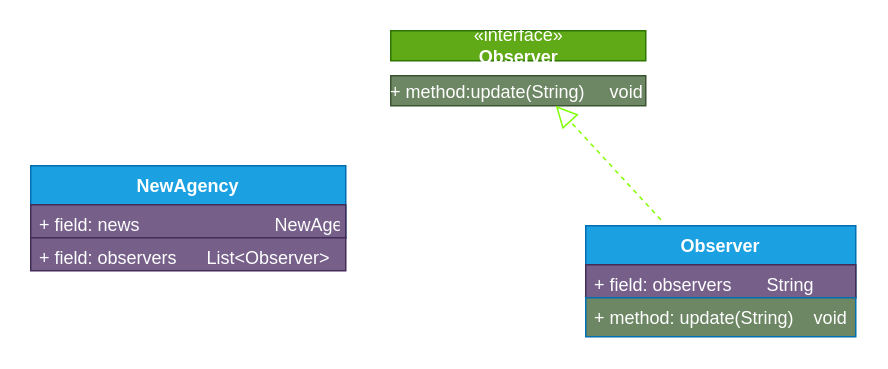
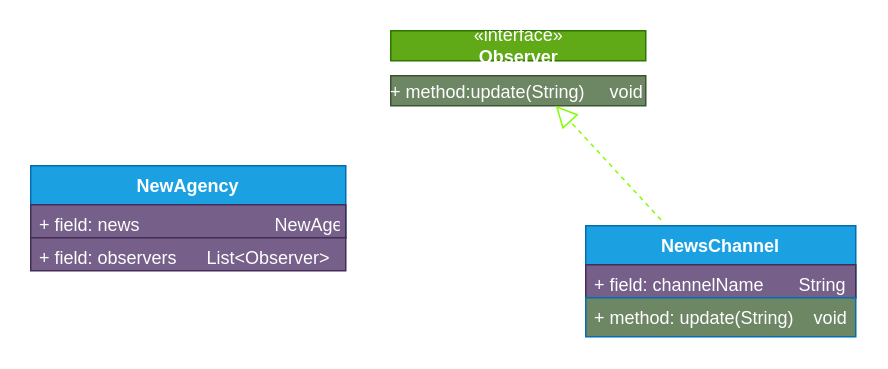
node "Observer": label "Observer" -> "NewsChannel"
node "+ field: observers String": label "+ field: observers String" -> "+ field: channelName String"
